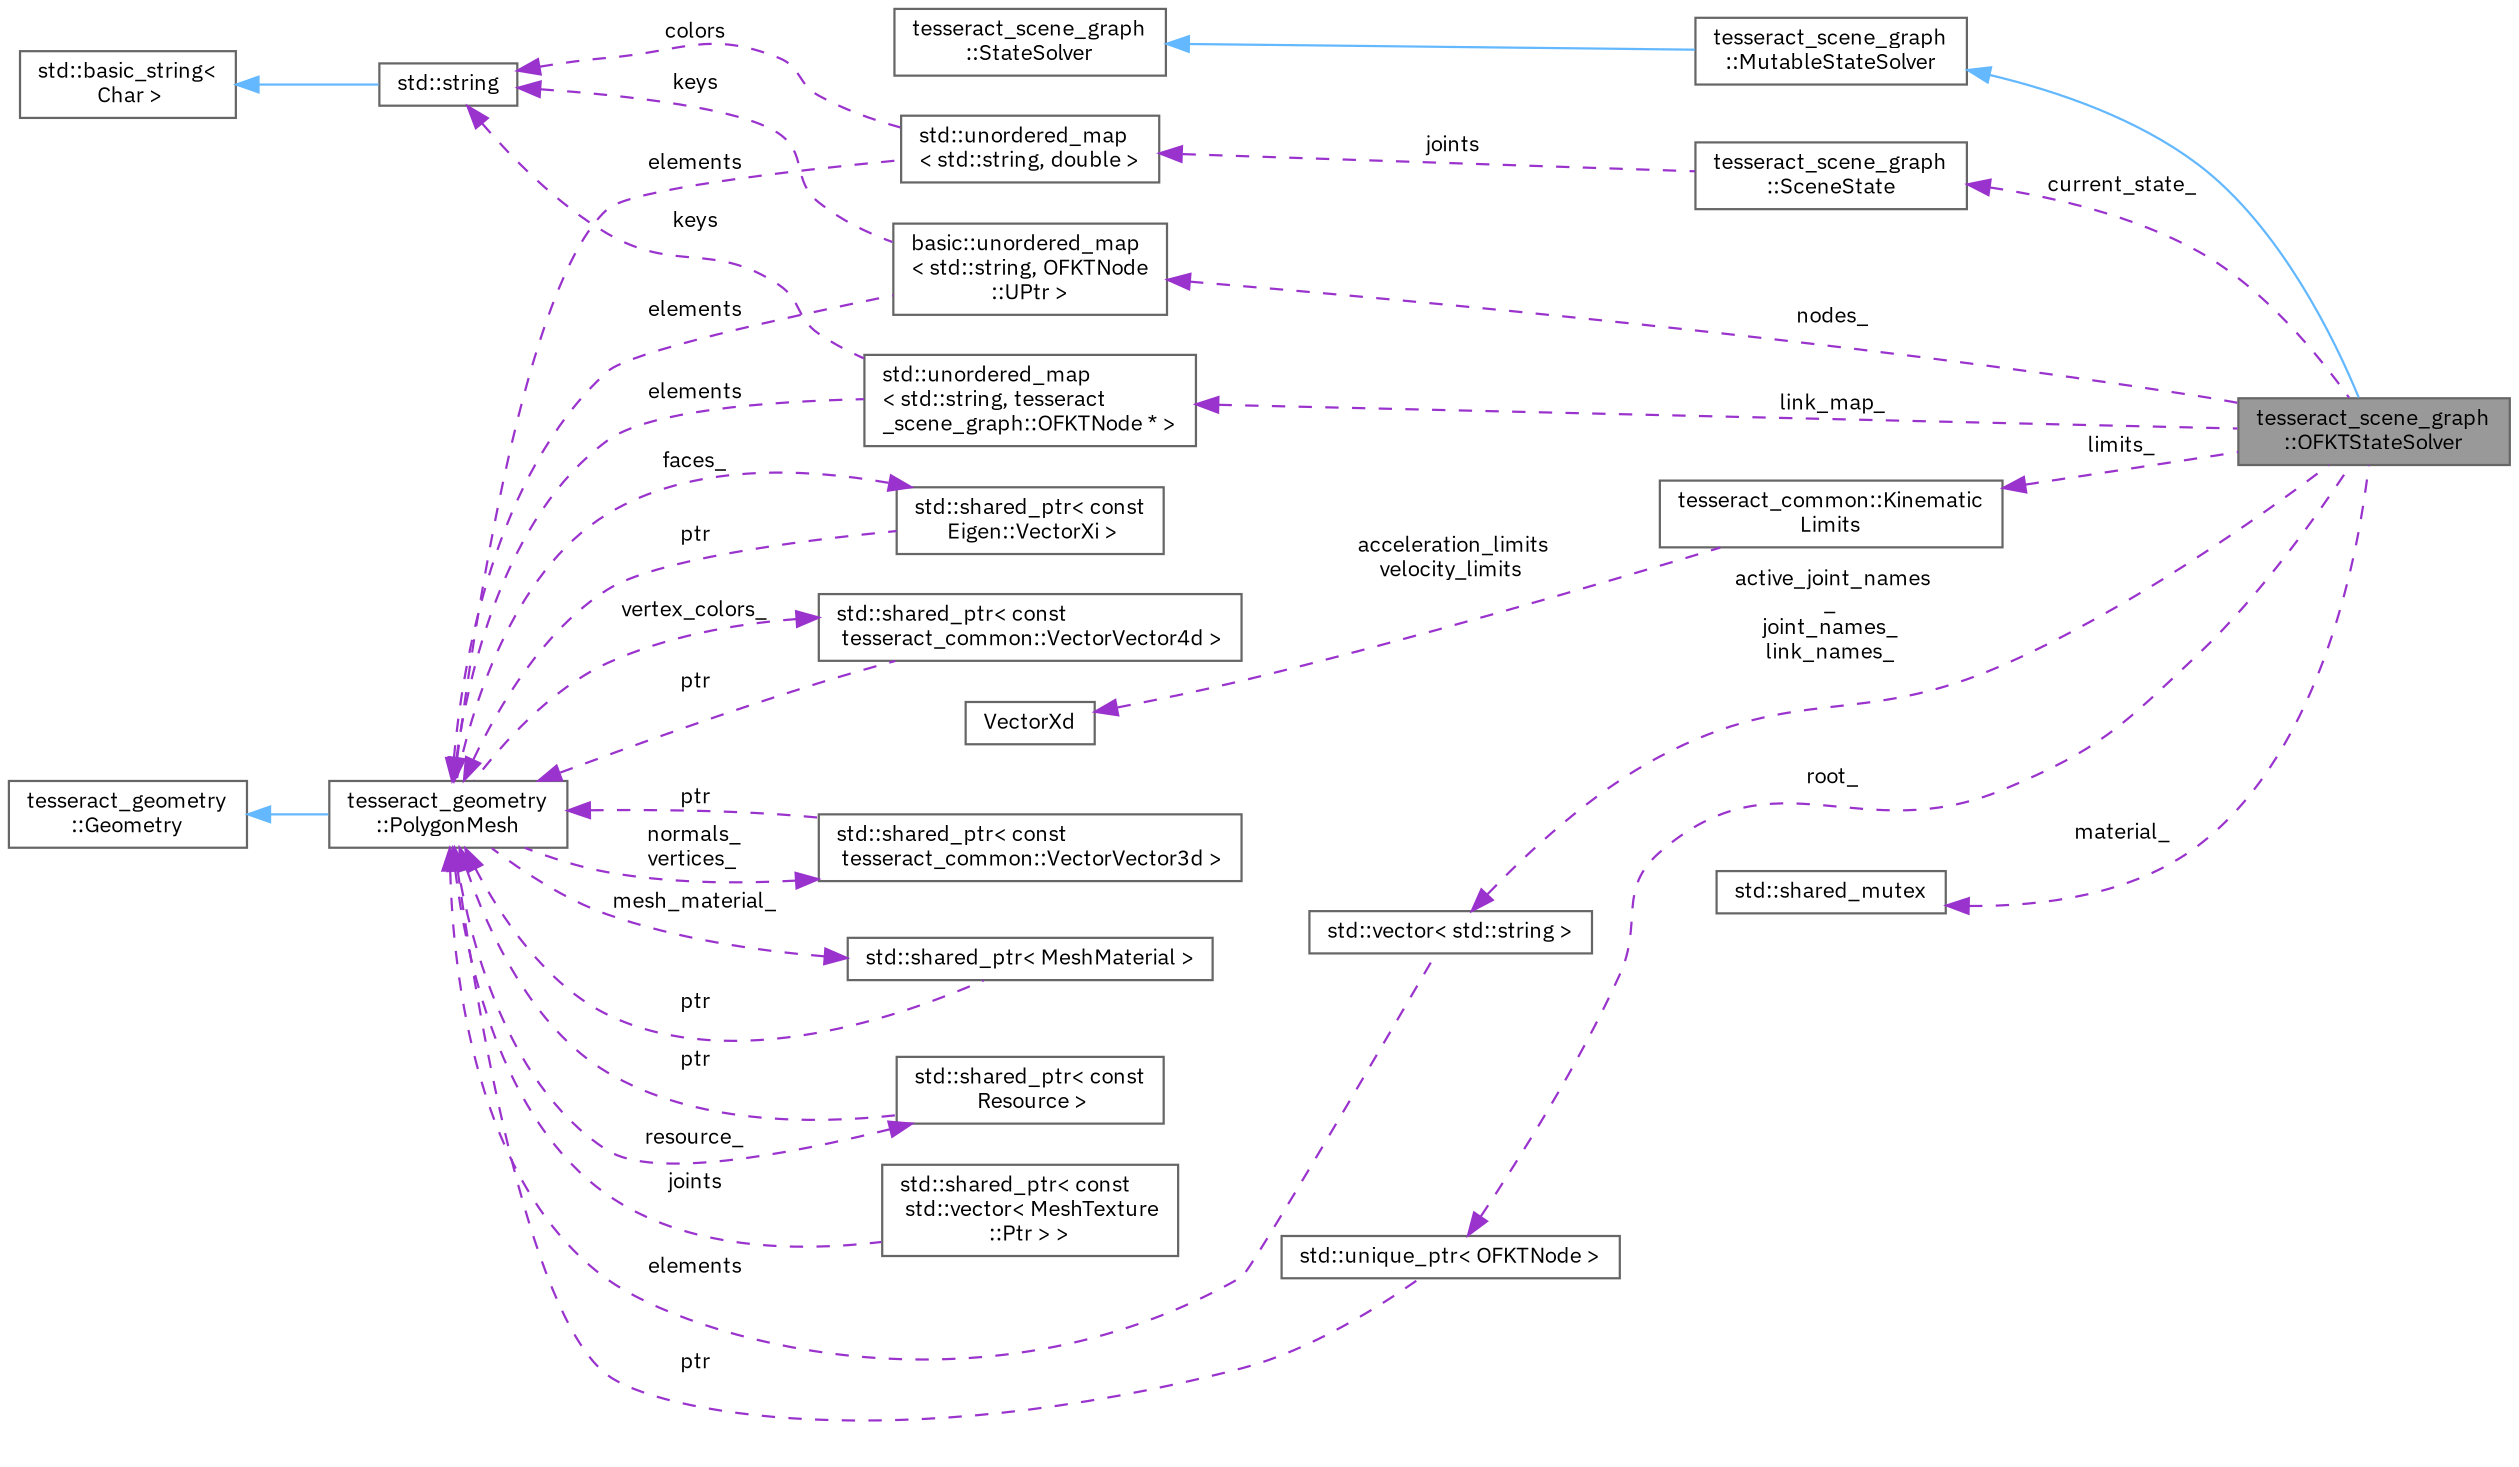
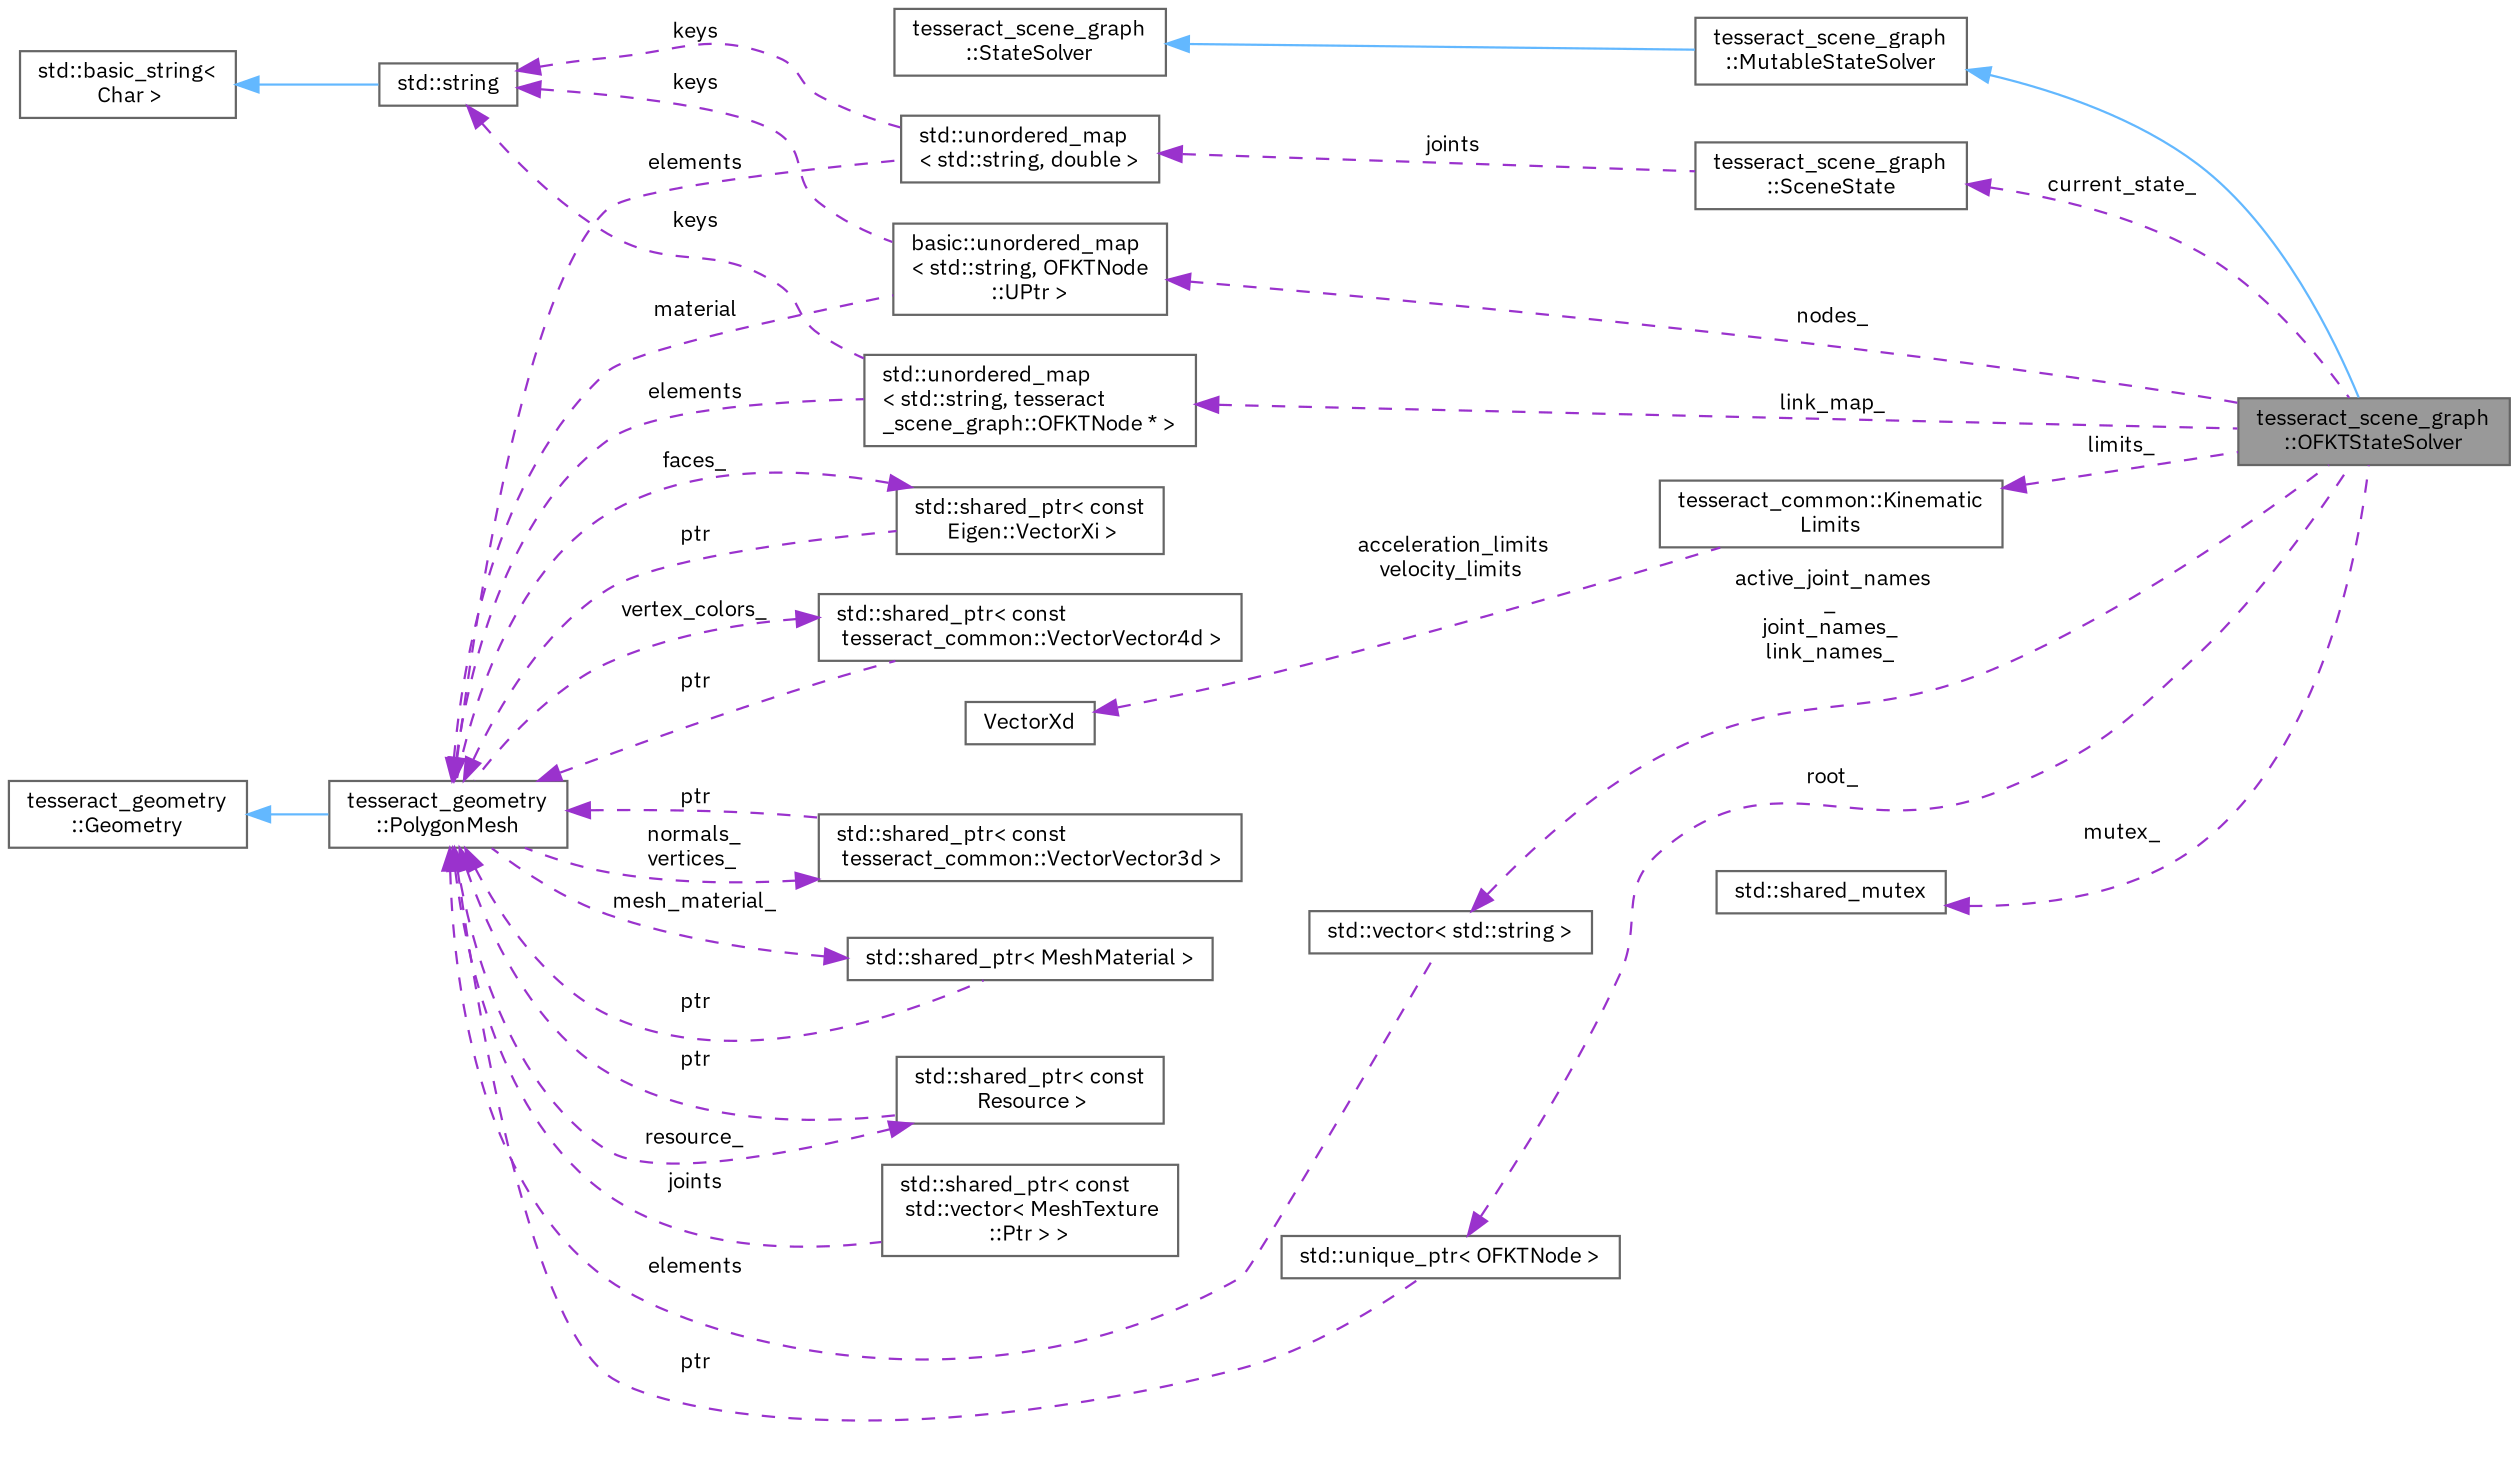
edge "std::unordered_map < std::string, double >" -> "std::string": label " colors" -> " keys"
edge "basic::unordered_map < std::string, OFKTNode ::UPtr >" -> "tesseract_geometry ::PolygonMesh": label " elements" -> " material"
edge "tesseract_scene_graph ::OFKTStateSolver" -> "std::shared_mutex": label " material_" -> " mutex_"
